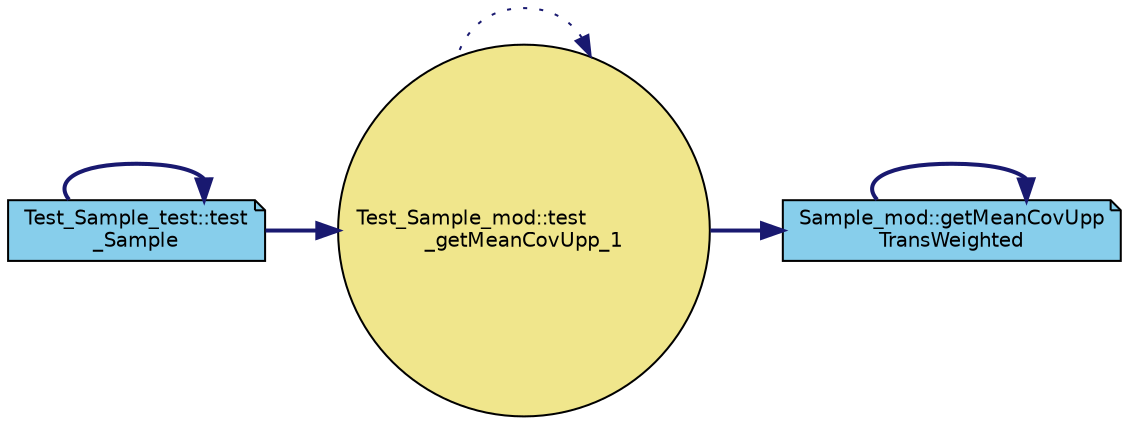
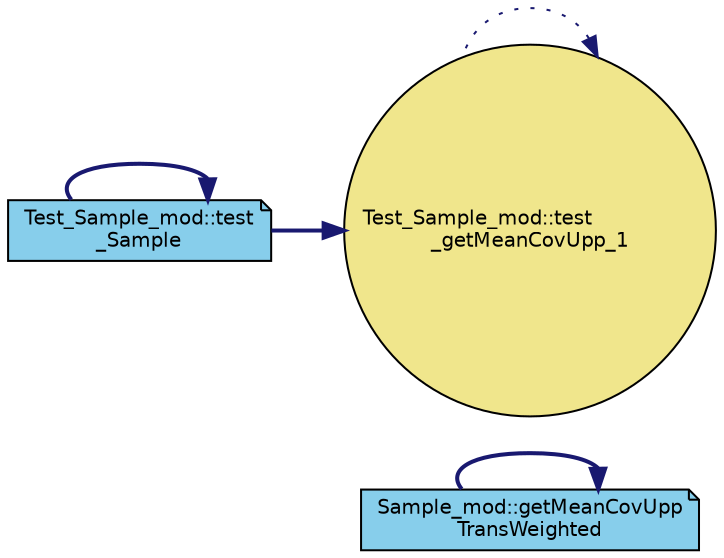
node "Test_Sample_test::test _Sample": label "Test_Sample_test::test _Sample" -> "Test_Sample_mod::test _Sample"
edge "Test_Sample_mod::test _getMeanCovUpp_1" -> "Sample_mod::getMeanCovUpp TransWeighted": removed
